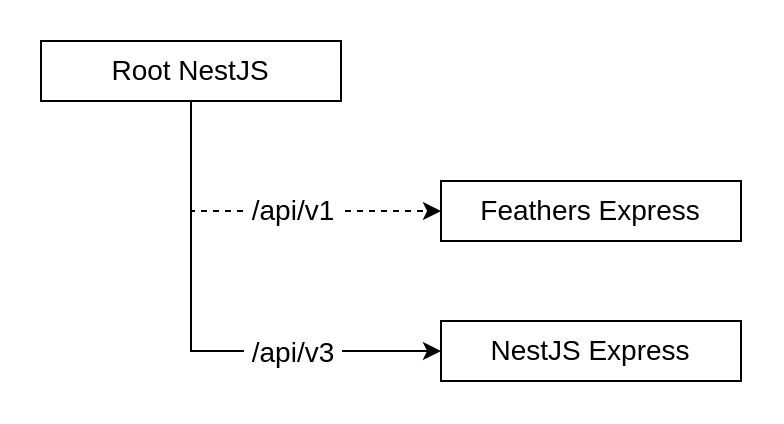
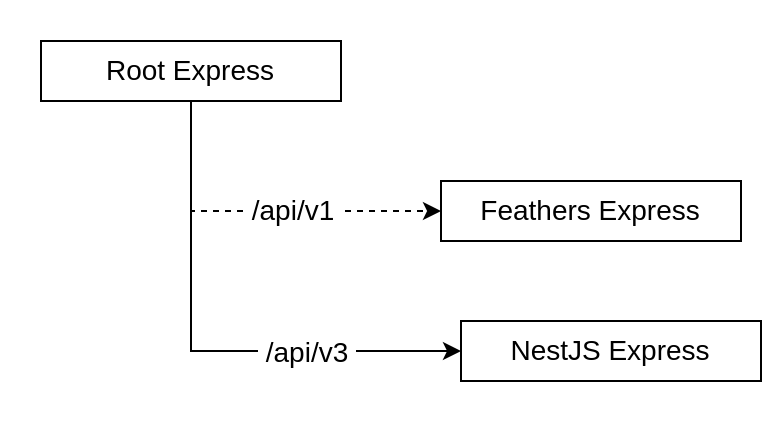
node "Root NestJS": label "Root NestJS" -> "Root Express"
node "NestJS Express": moved (591, 351) -> (611, 351)
